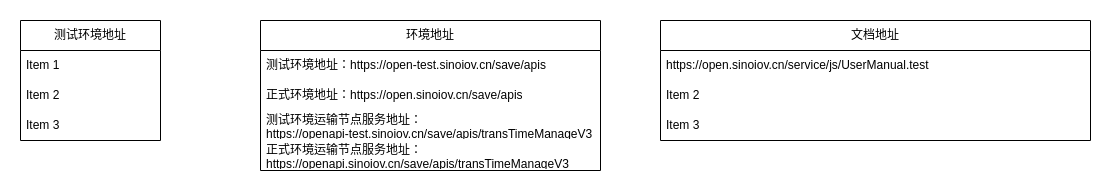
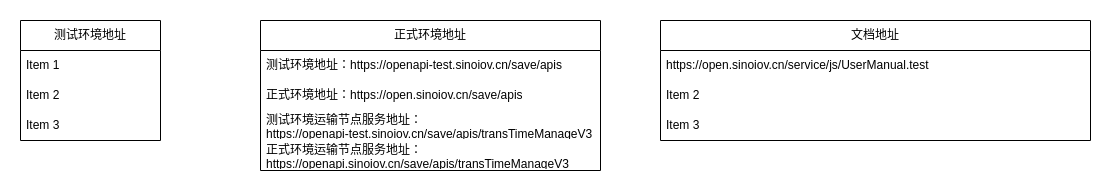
node "环境地址": label "环境地址" -> "正式环境地址"
node "测试环境地址：https://open-test.sinoiov.cn/save/apis": label "测试环境地址：https://open-test.sinoiov.cn/save/apis" -> "测试环境地址：https://openapi-test.sinoiov.cn/save/apis"
